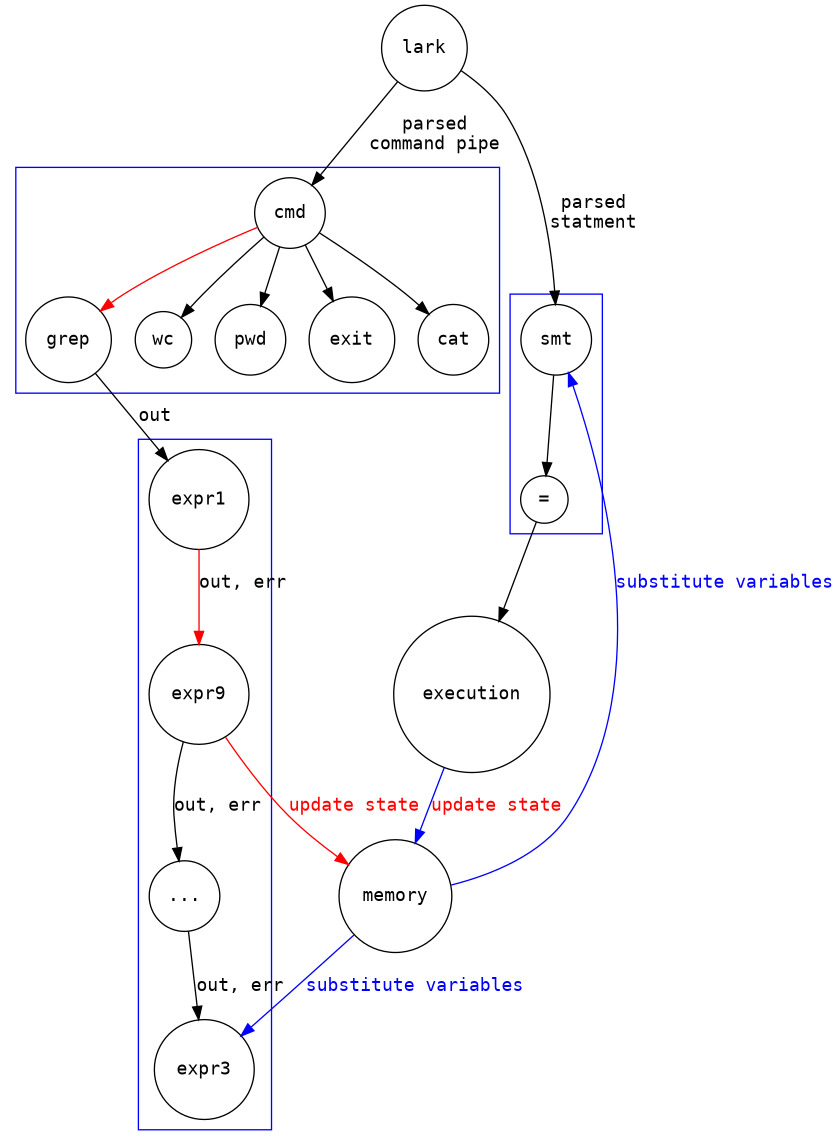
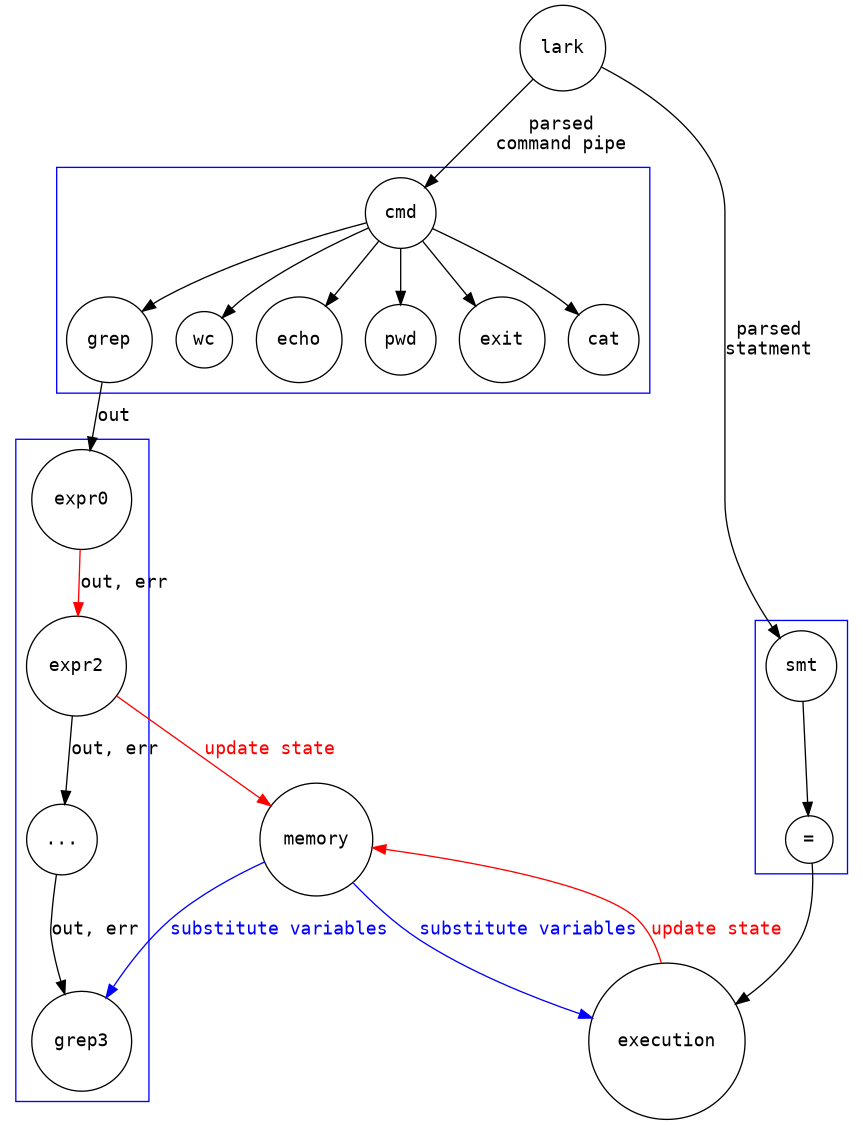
edge "cmd" -> "grep": color red -> black
node "echo": added
node "expr1": label "expr1" -> "expr0"
edge "memory" -> "smt": now "memory" -> "execution"
node "expr9": label "expr9" -> "expr2"
edge "execution" -> "memory": color blue -> red
node "expr3": label "expr3" -> "grep3"
